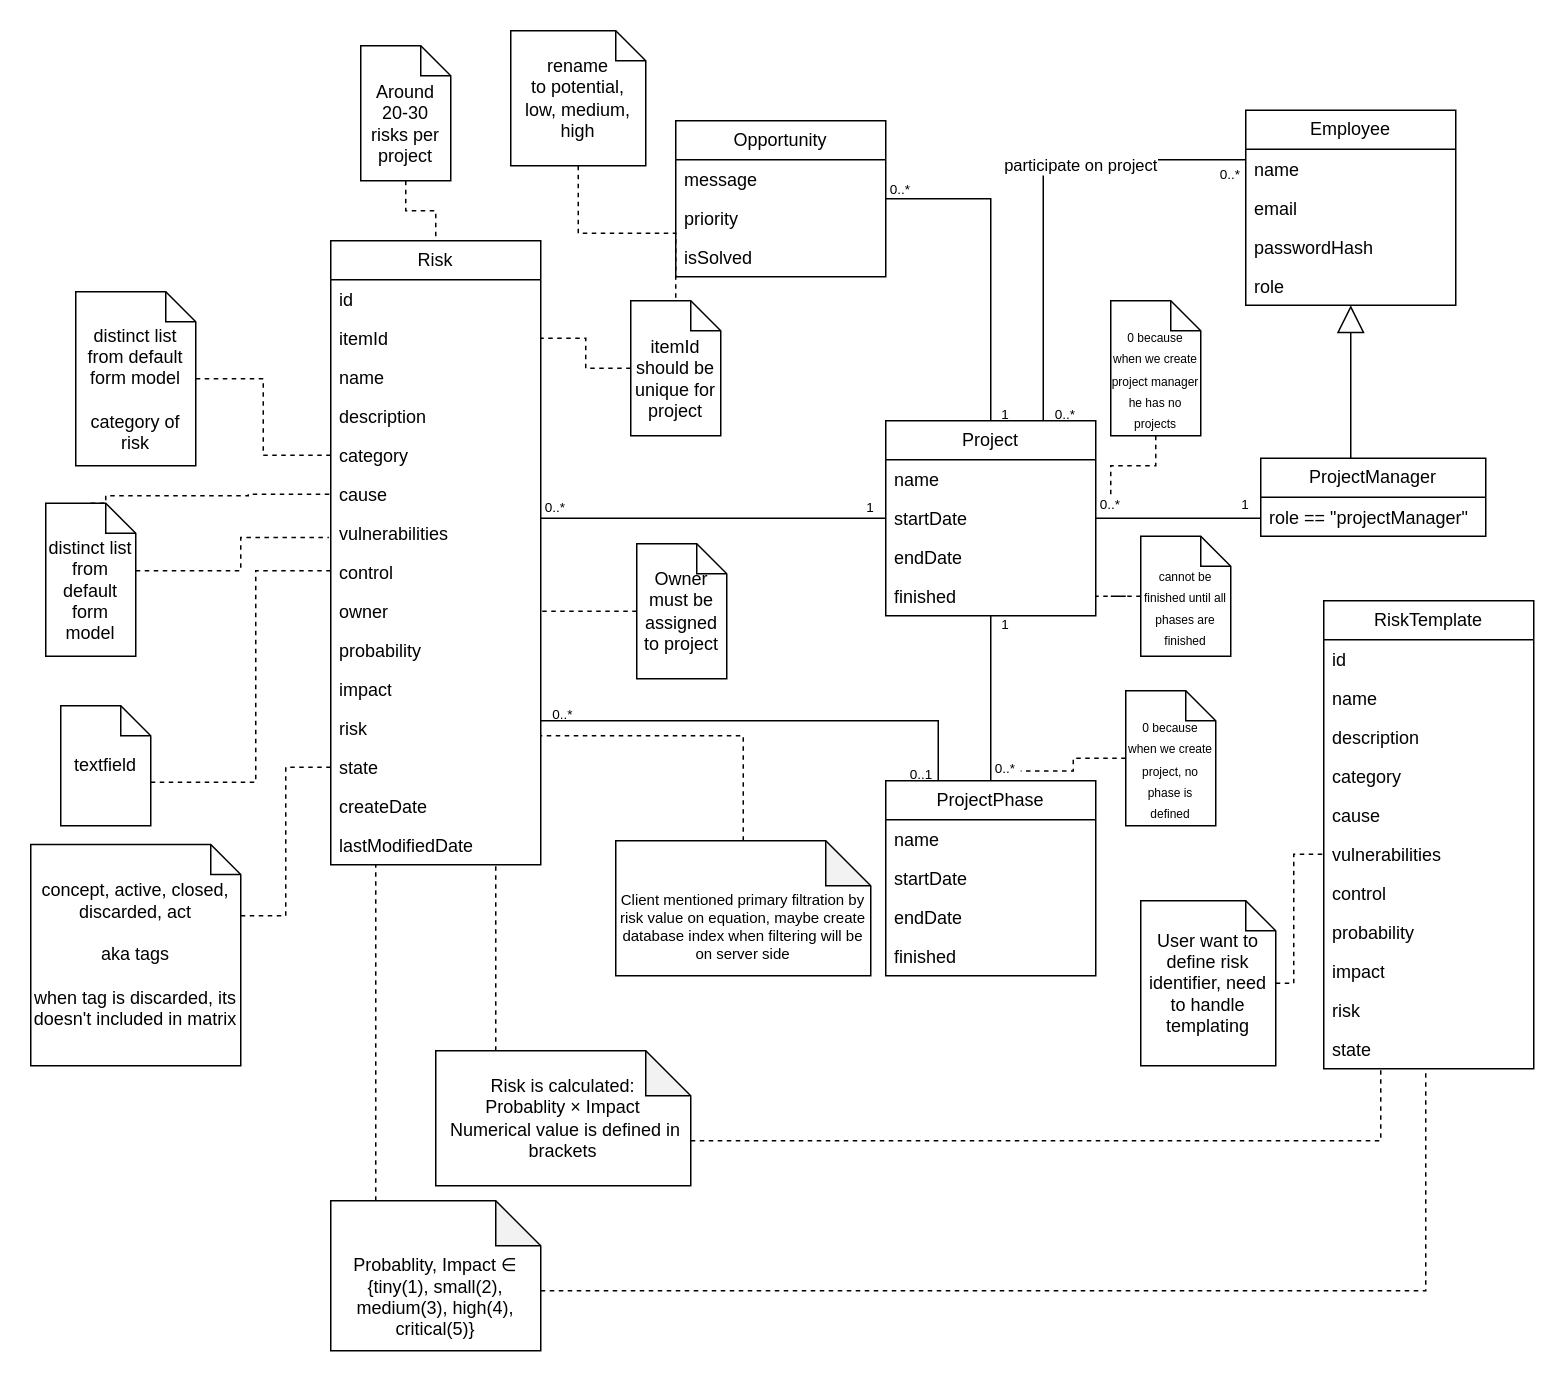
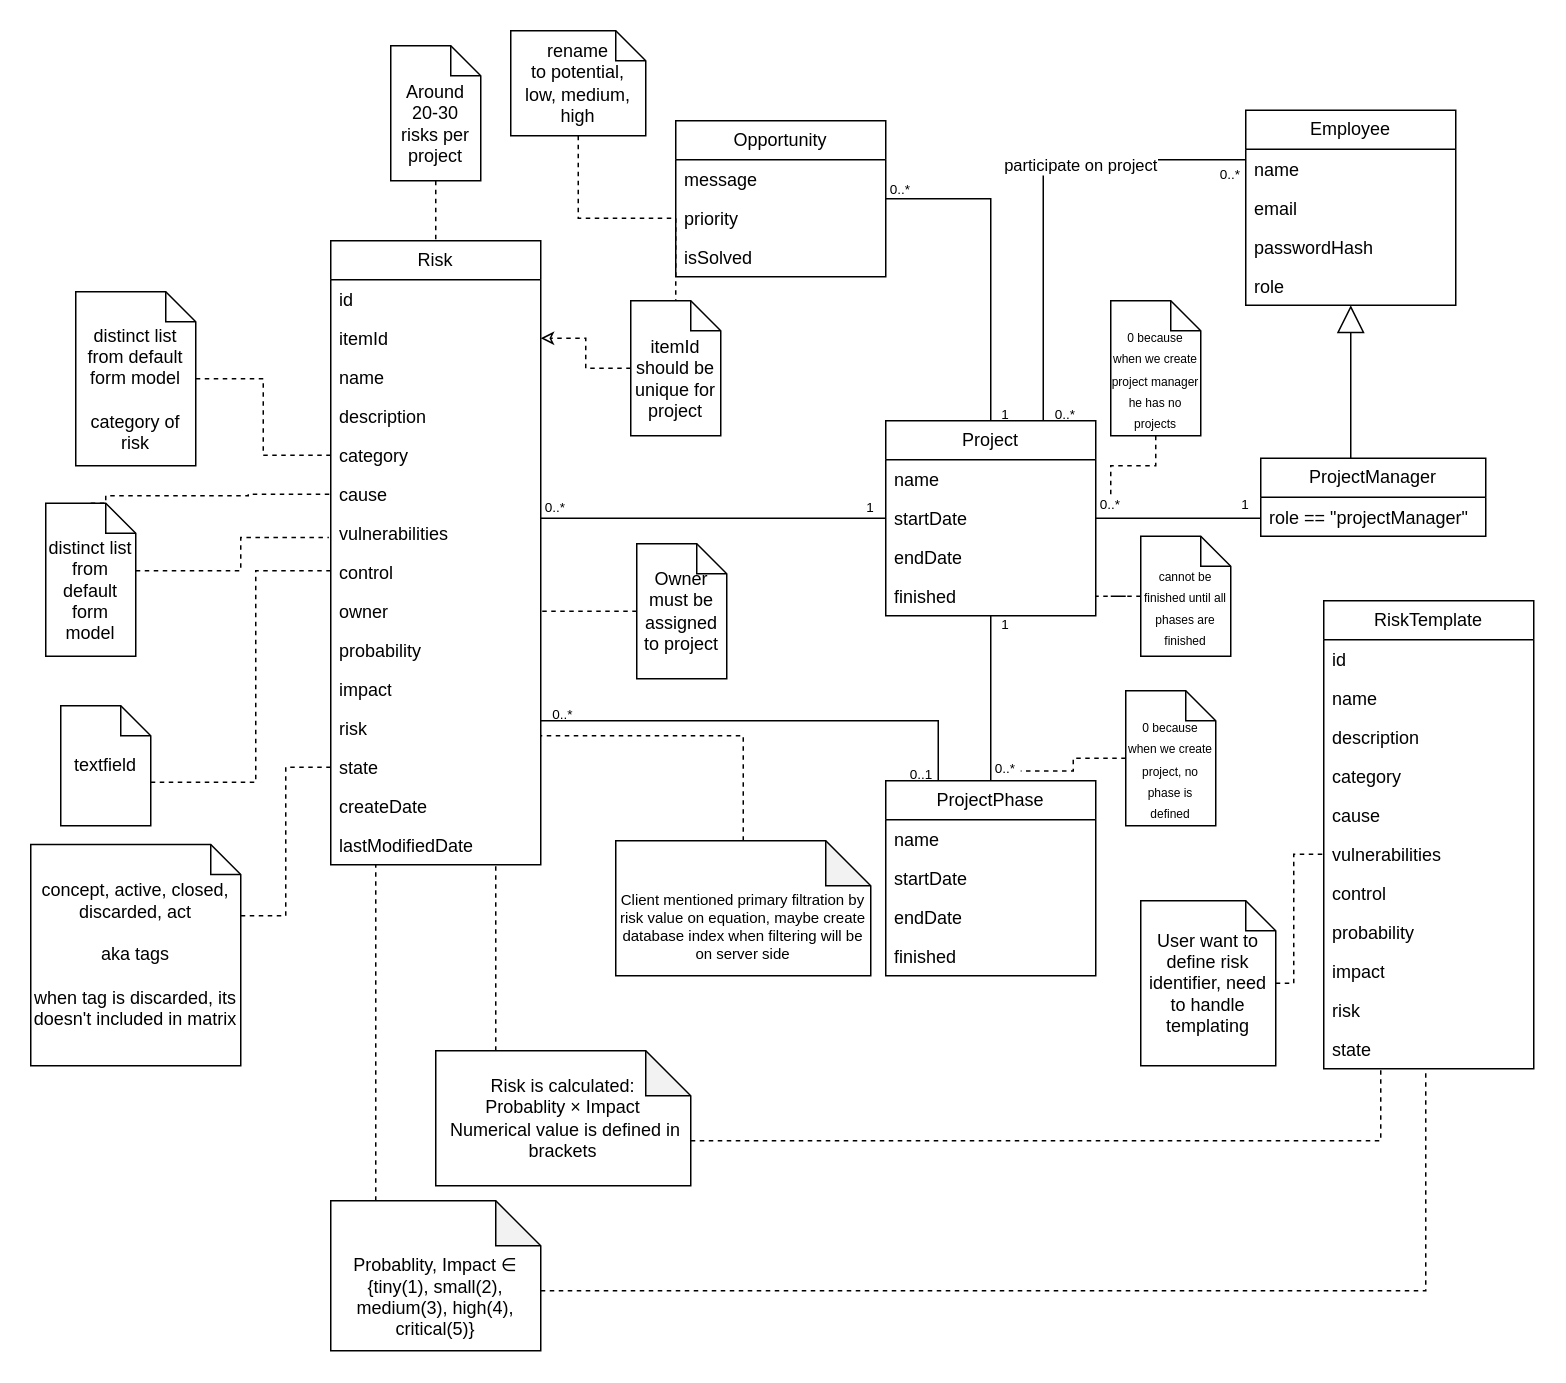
node "rename to potential, low, medium, high": size 135x135 -> 135x105
node "Around 20-30 risks per project": moved (406, 113) -> (436, 113)
edge "itemId" -- "itemId should be unique for project": arrowhead none -> classic
